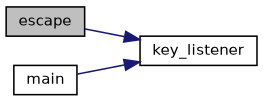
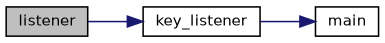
node "escape": label "escape" -> "listener"
edge "main" -> "key_listener": reversed
